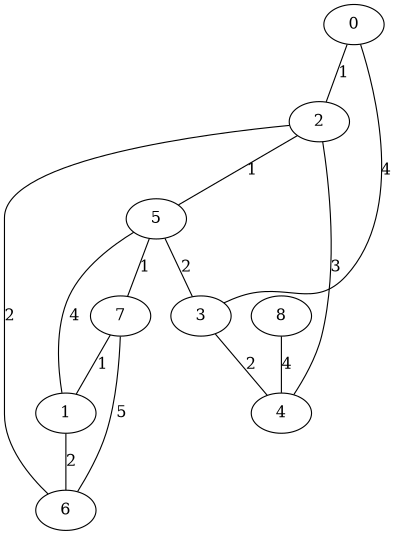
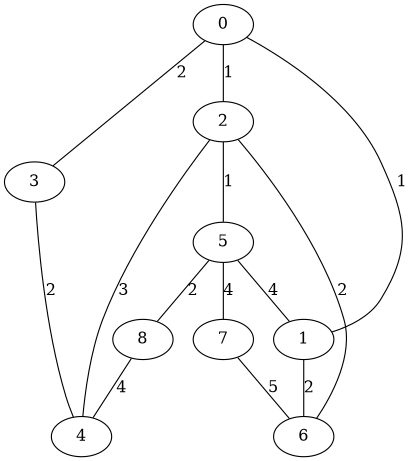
edge "0" -- "3": label "4" -> "2"
edge "5" -- "7": label "1" -> "4"
edge "5" -- "3": now "5" -- "8"
edge "7" -- "1": now "0" -- "1"
